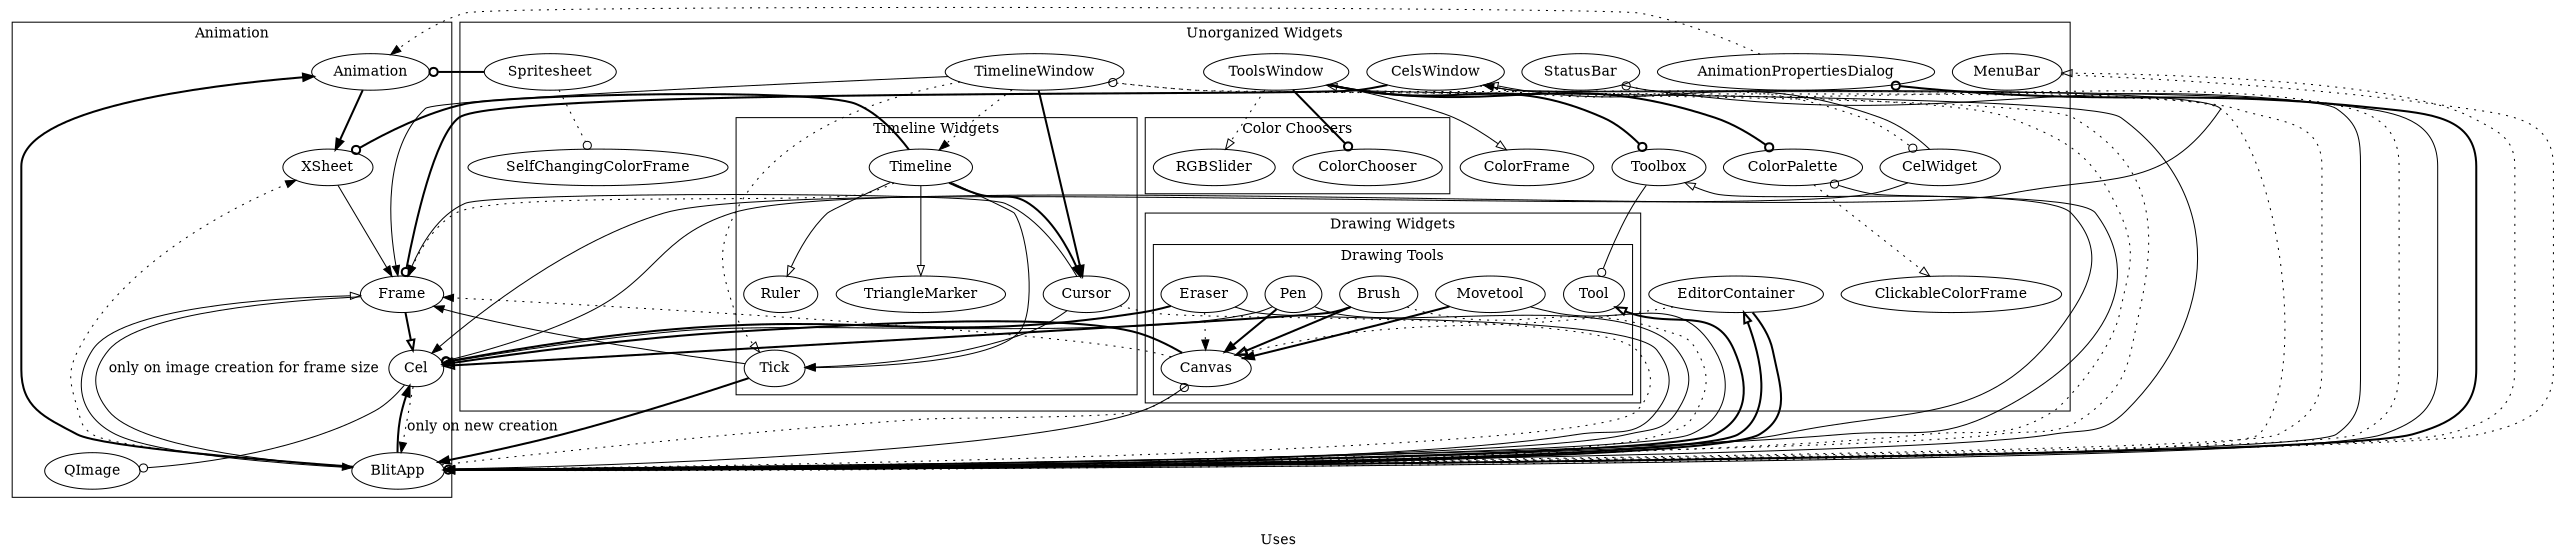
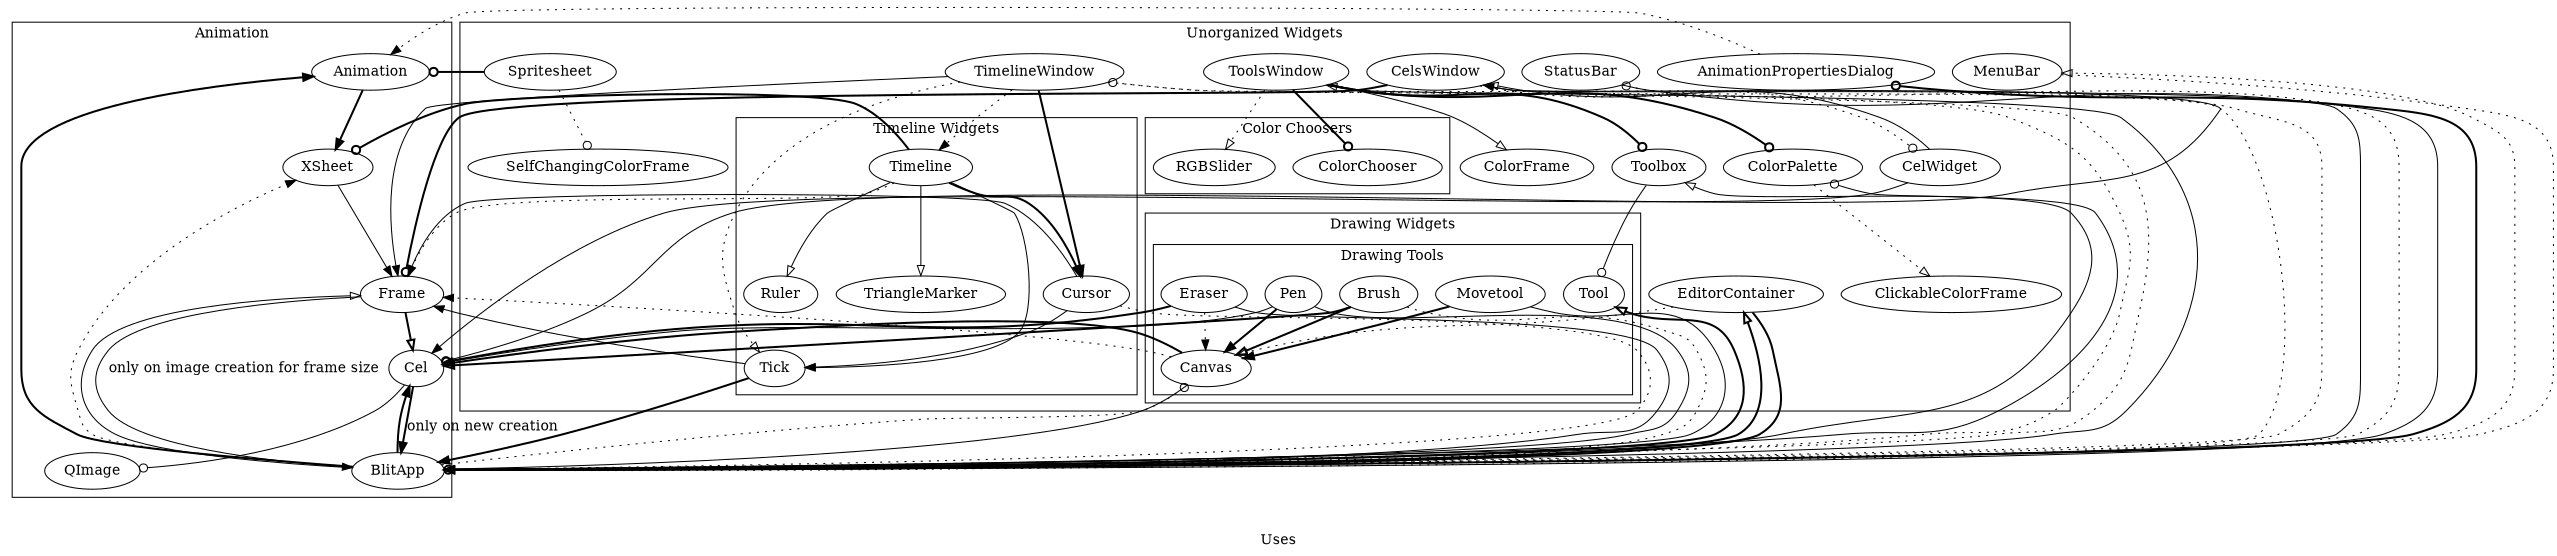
edge "Cel" -> "BlitApp": style dotted -> bold
